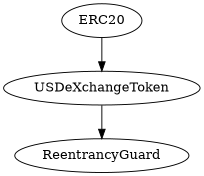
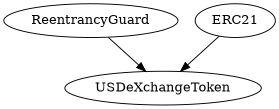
node "ERC20": label "ERC20" -> "ERC21"
edge "USDeXchangeToken" -> "ReentrancyGuard": reversed
